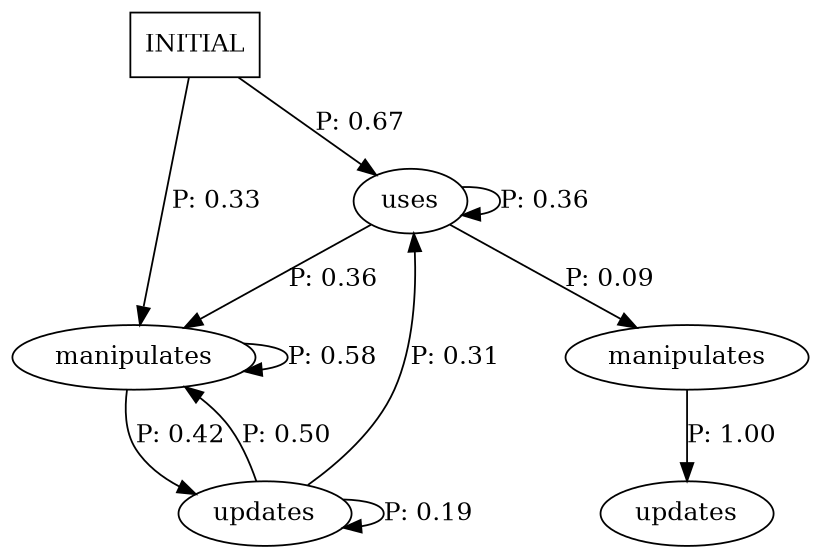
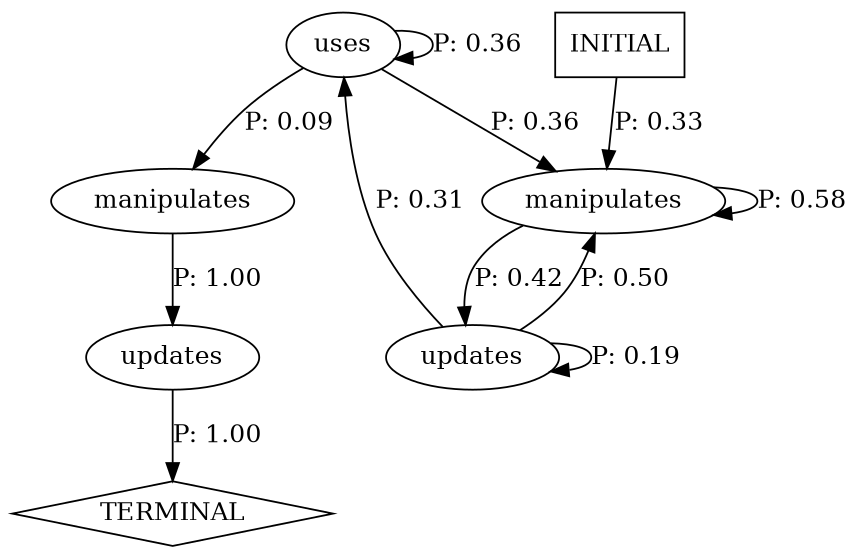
edge "INITIAL" -> "uses": removed, label "P: 0.67"
node "TERMINAL": added
